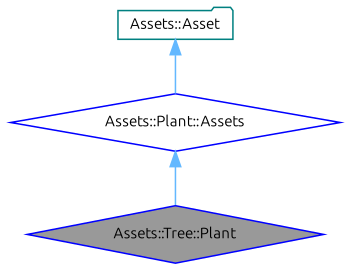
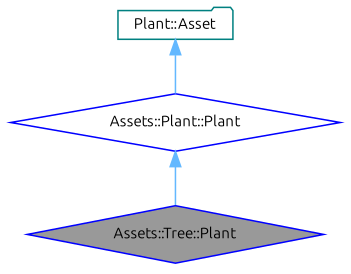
node "Assets::Asset": label "Assets::Asset" -> "Plant::Asset"
node "Assets::Plant::Assets": label "Assets::Plant::Assets" -> "Assets::Plant::Plant"
